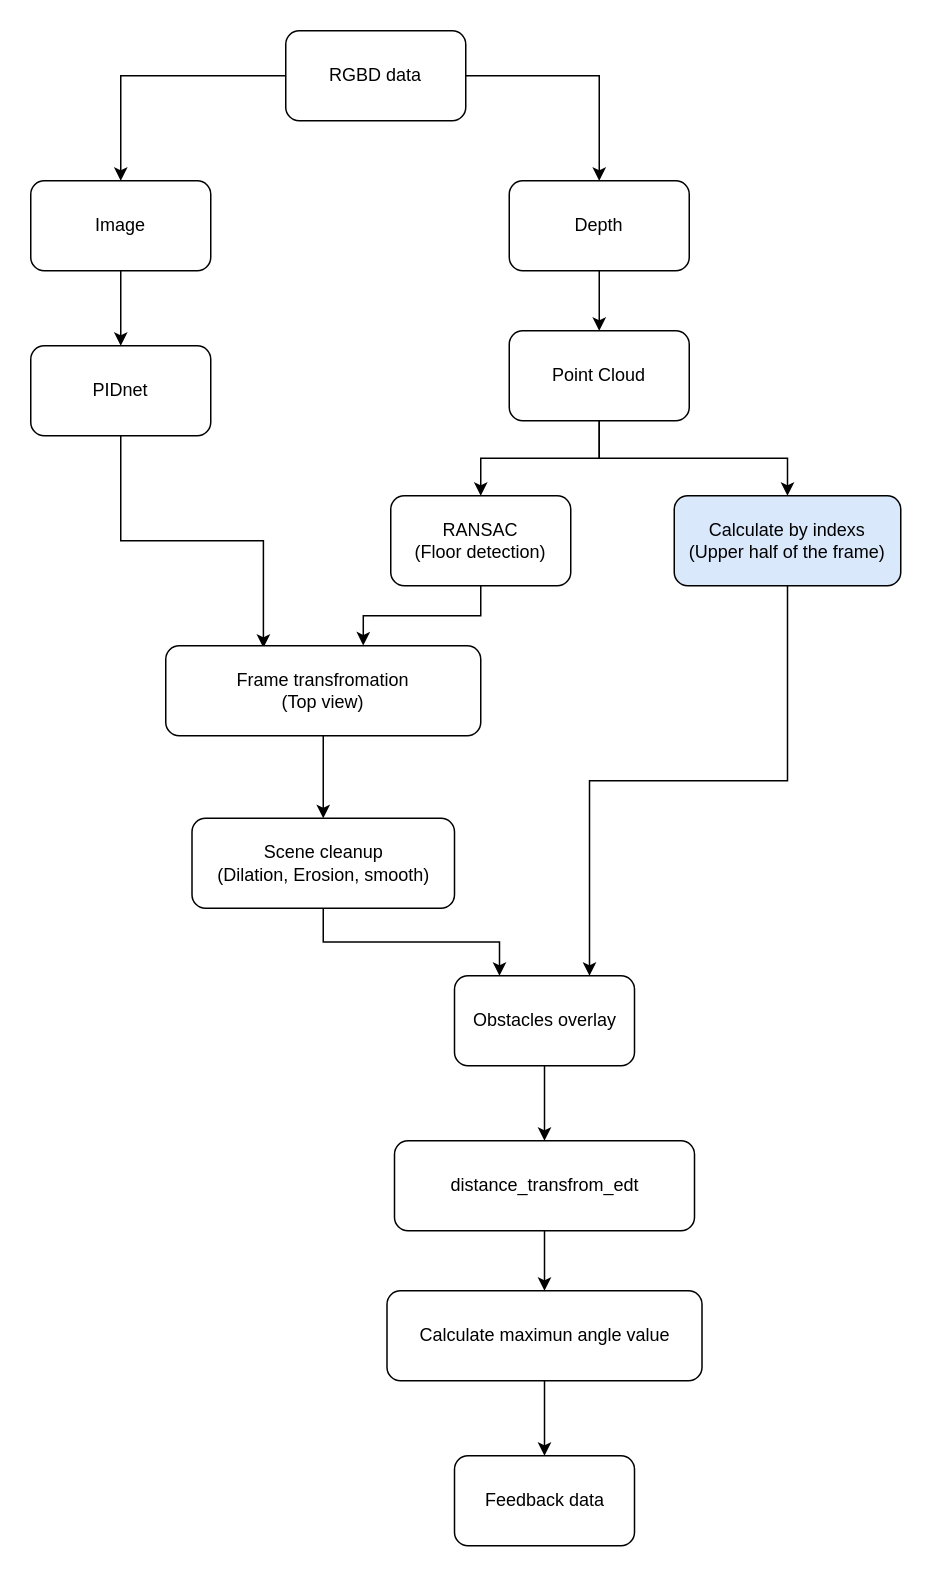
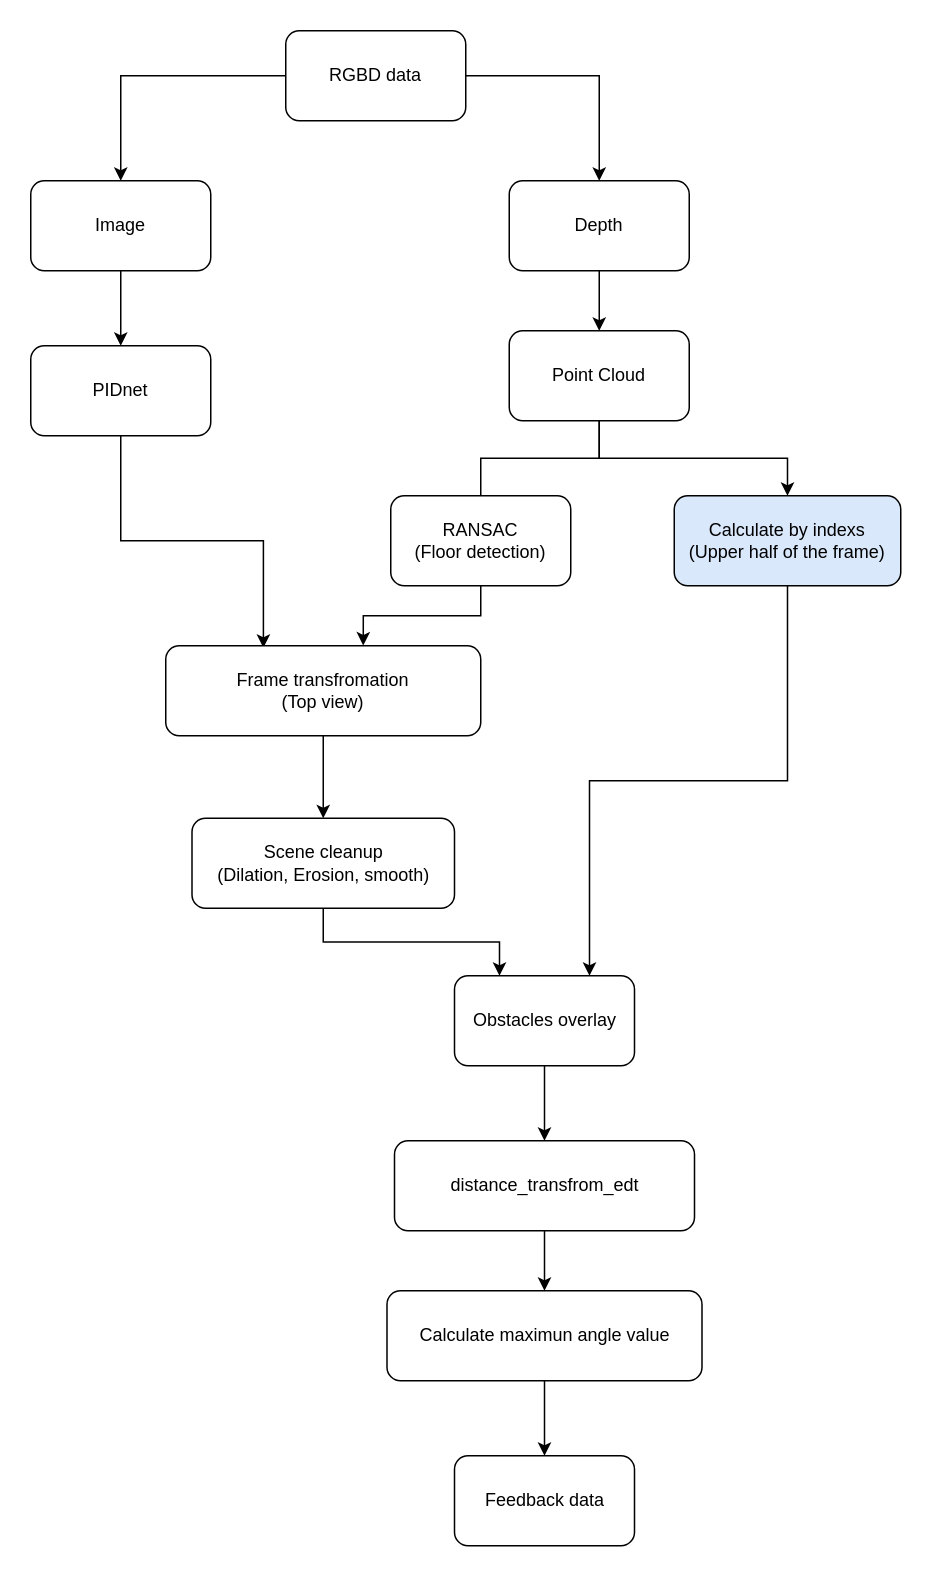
edge "Point Cloud" -> "RANSAC (Floor detection)": arrowhead classic -> none
